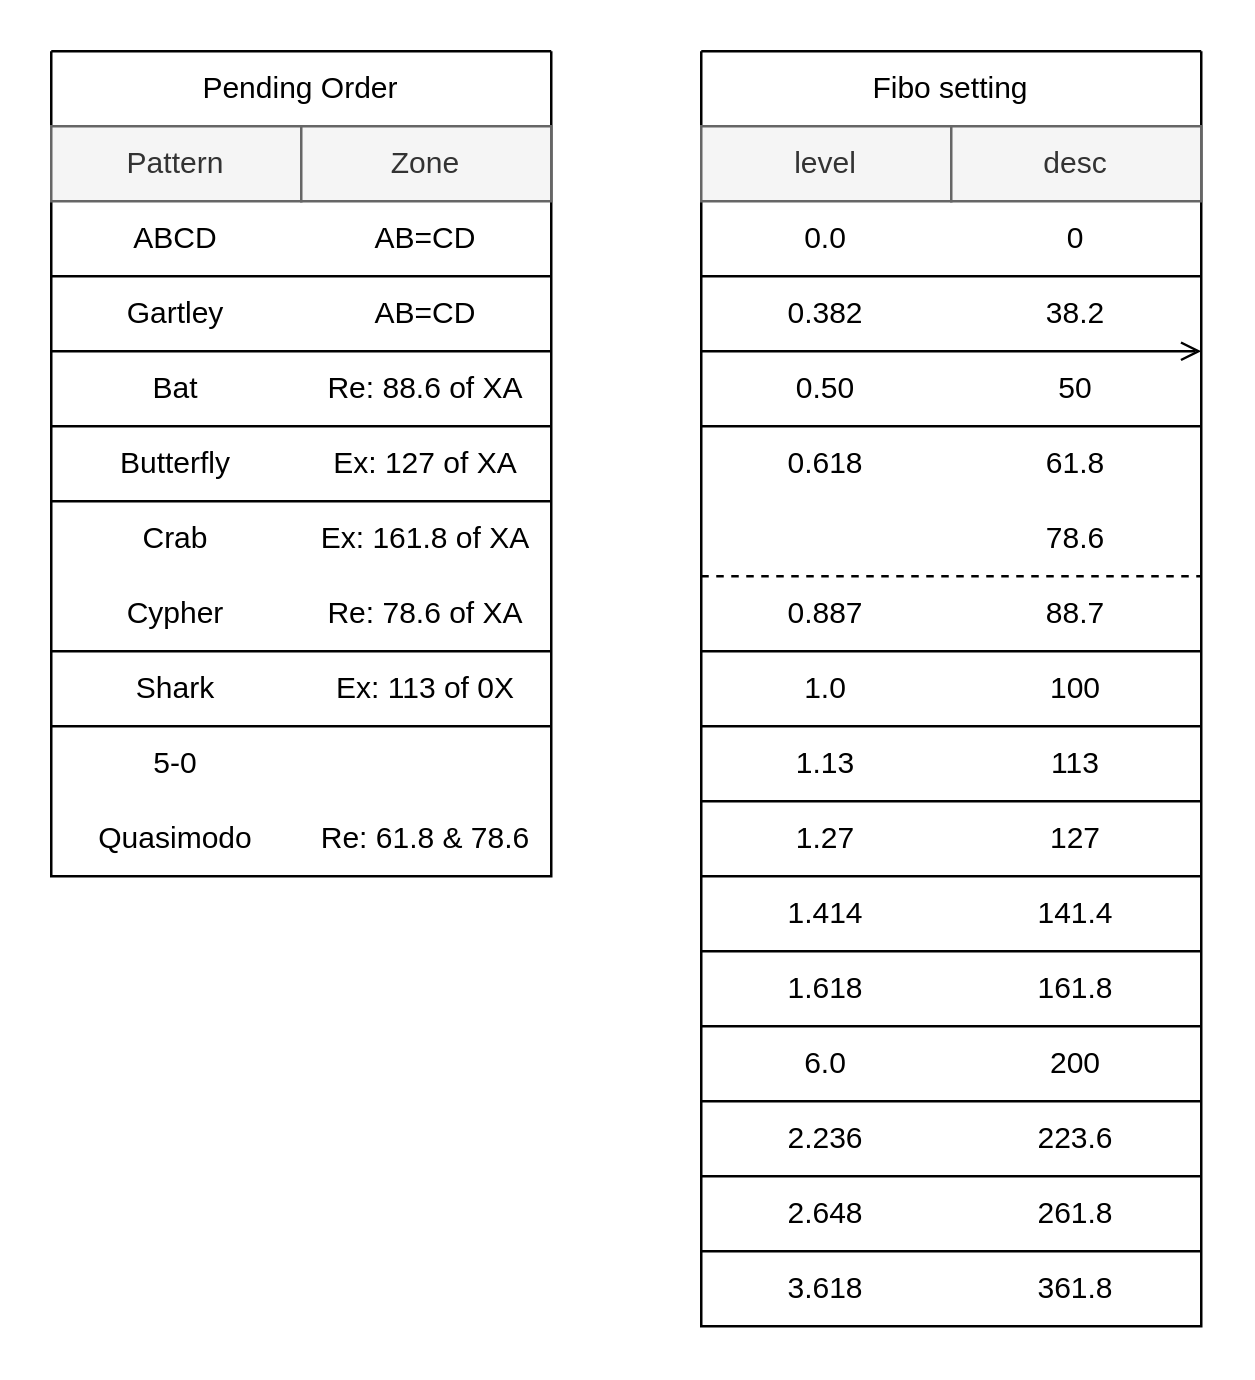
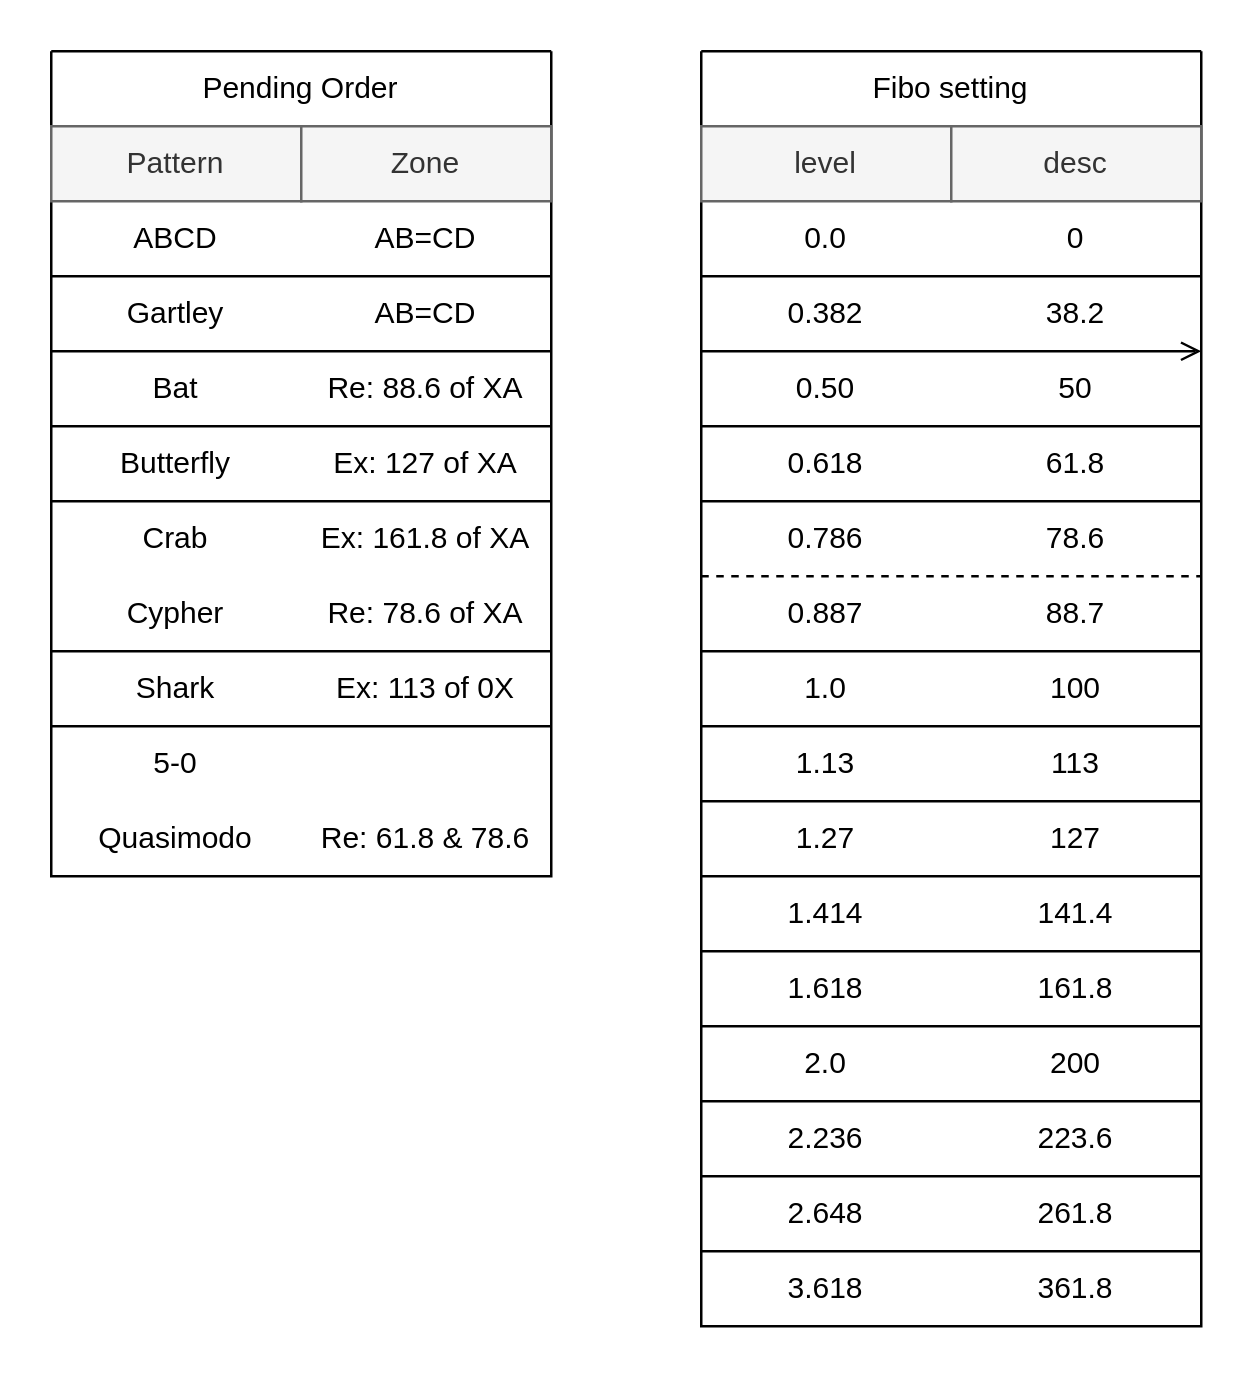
edge "0.786" -- "78.6": added
node "0.786": added
node "6.0": label "6.0" -> "2.0"
